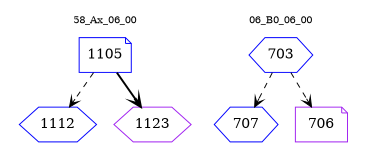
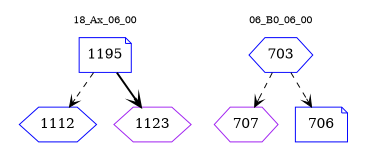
cluster "58_Ax_06_00": label "58_Ax_06_00" -> "18_Ax_06_00"
node "1105": label "1105" -> "1195"
node "707": color blue -> purple
node "706": color purple -> blue
